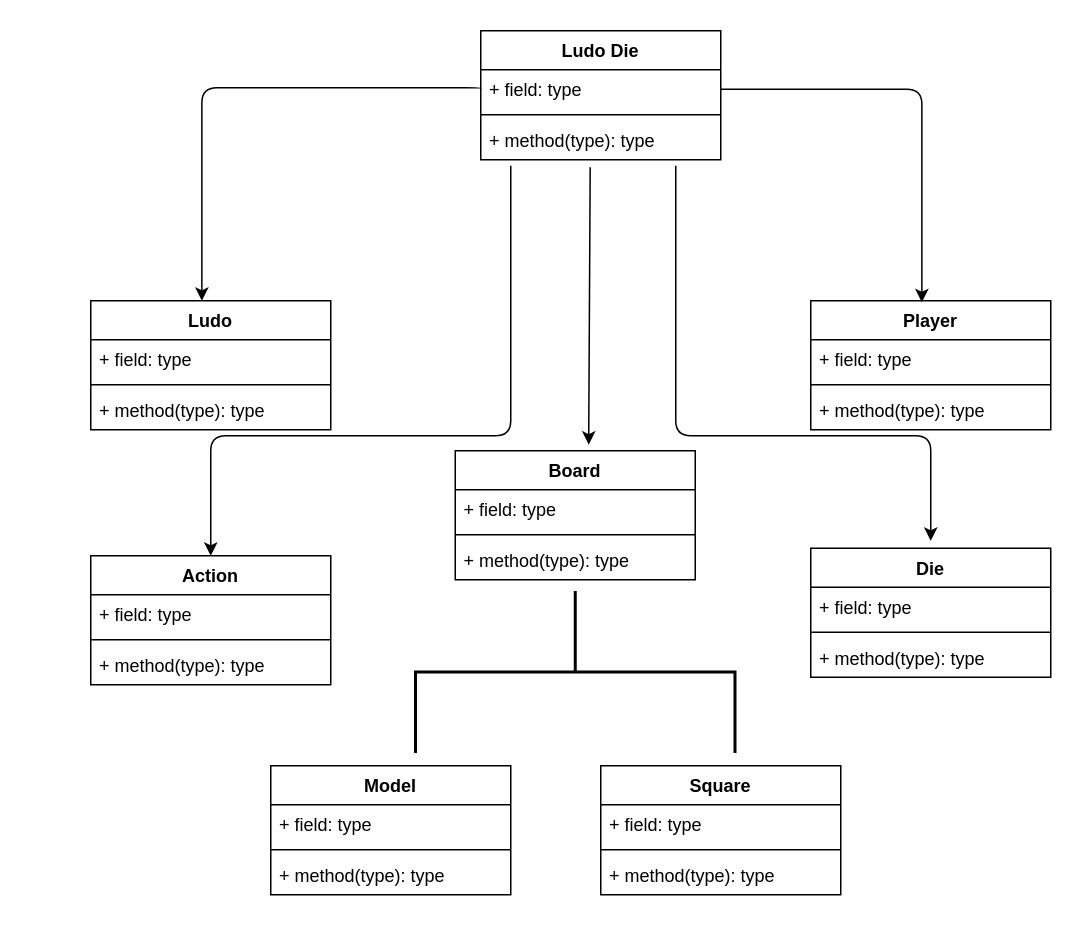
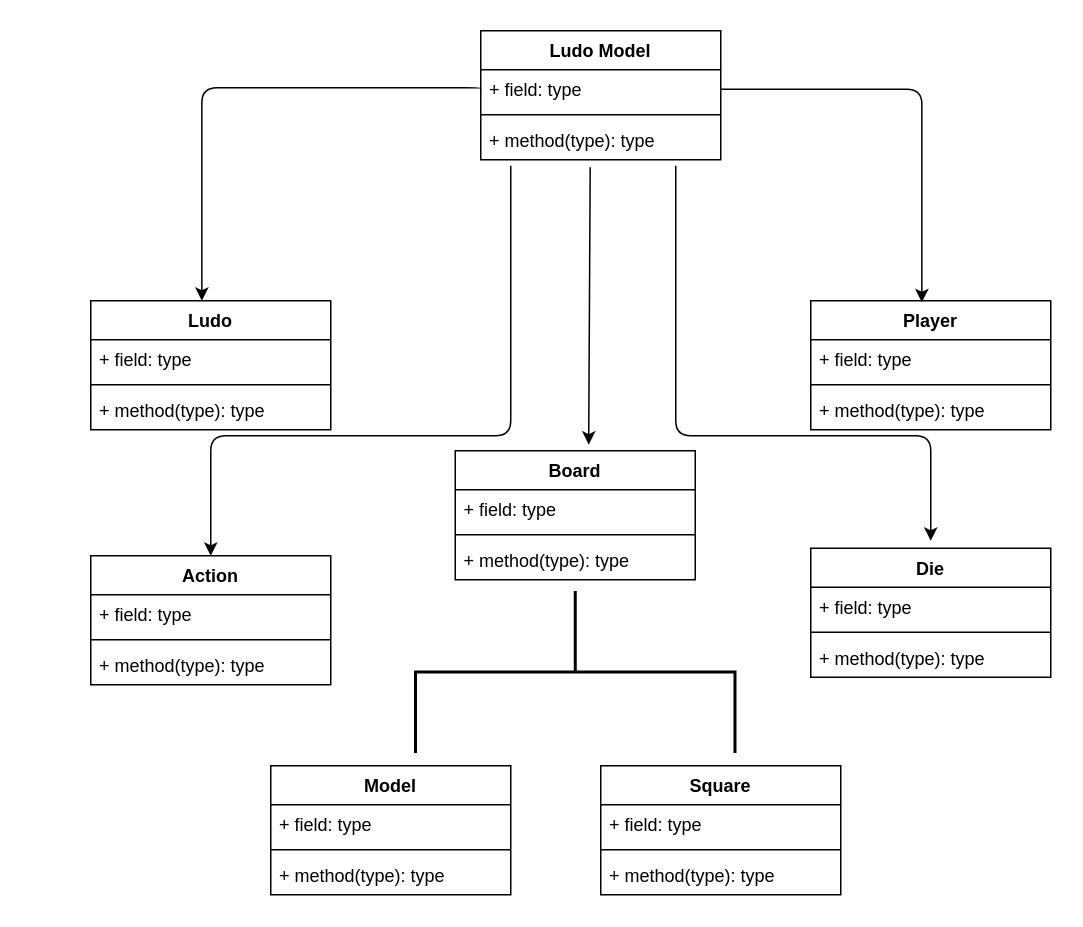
node "Ludo Die": label "Ludo Die" -> "Ludo Model"
